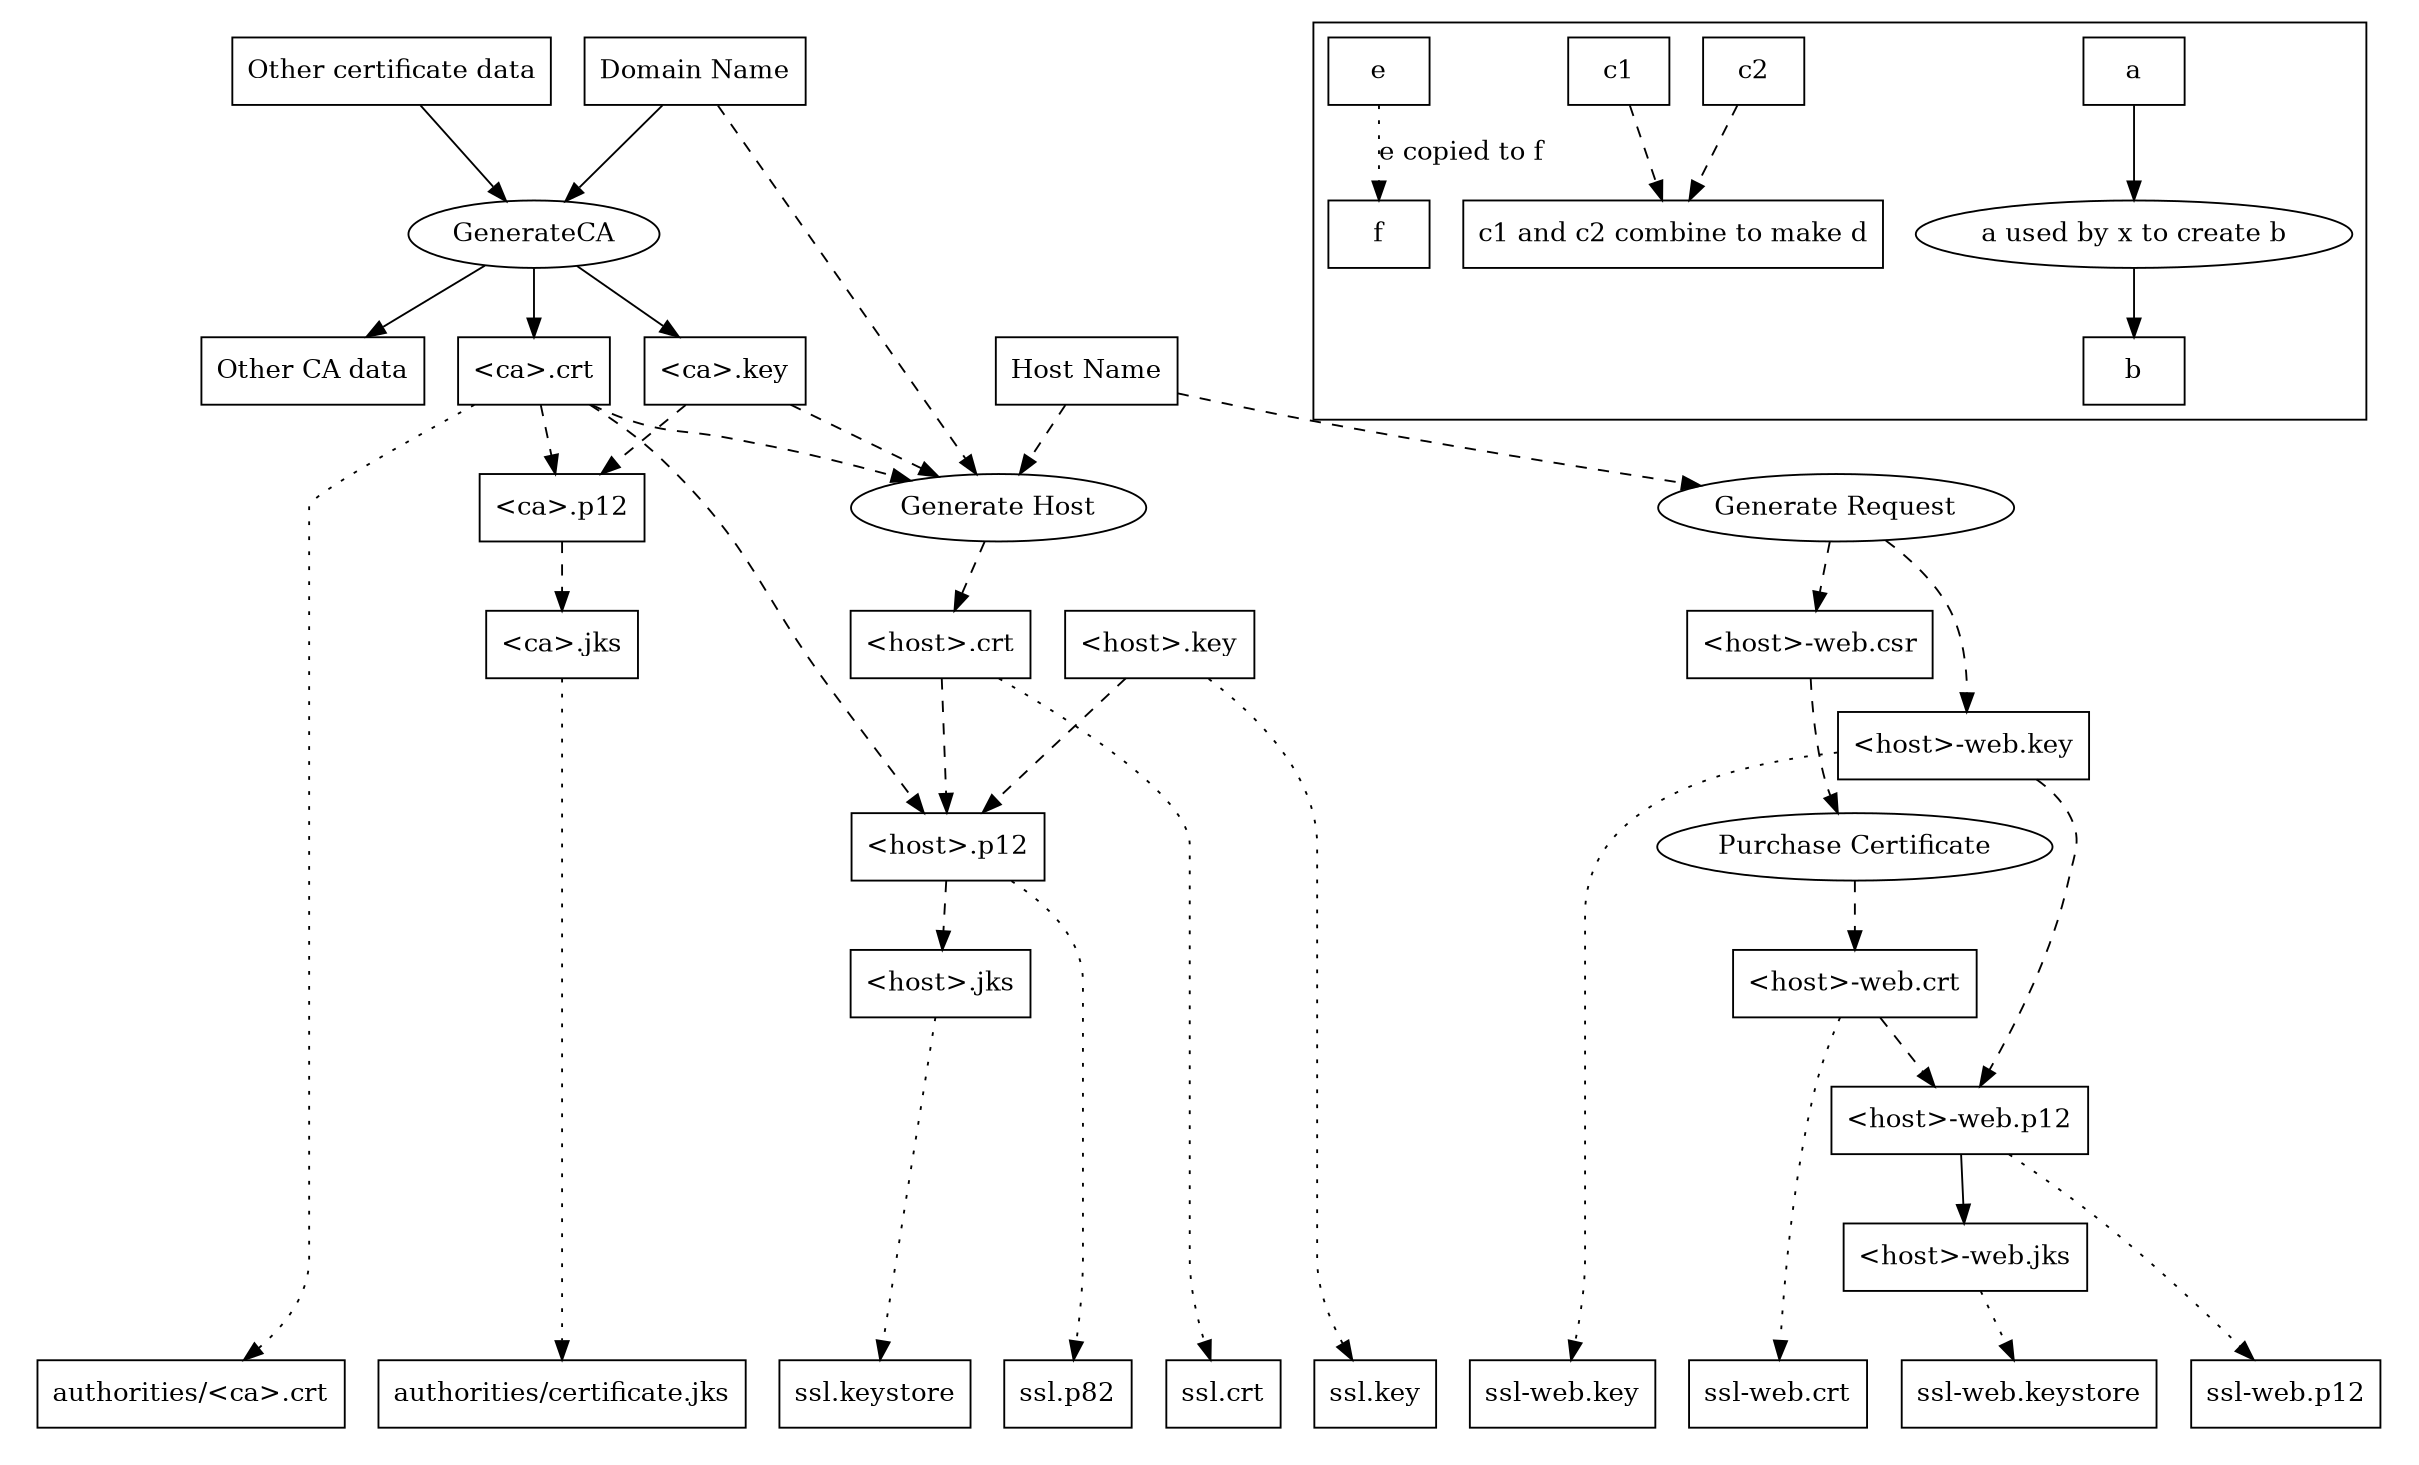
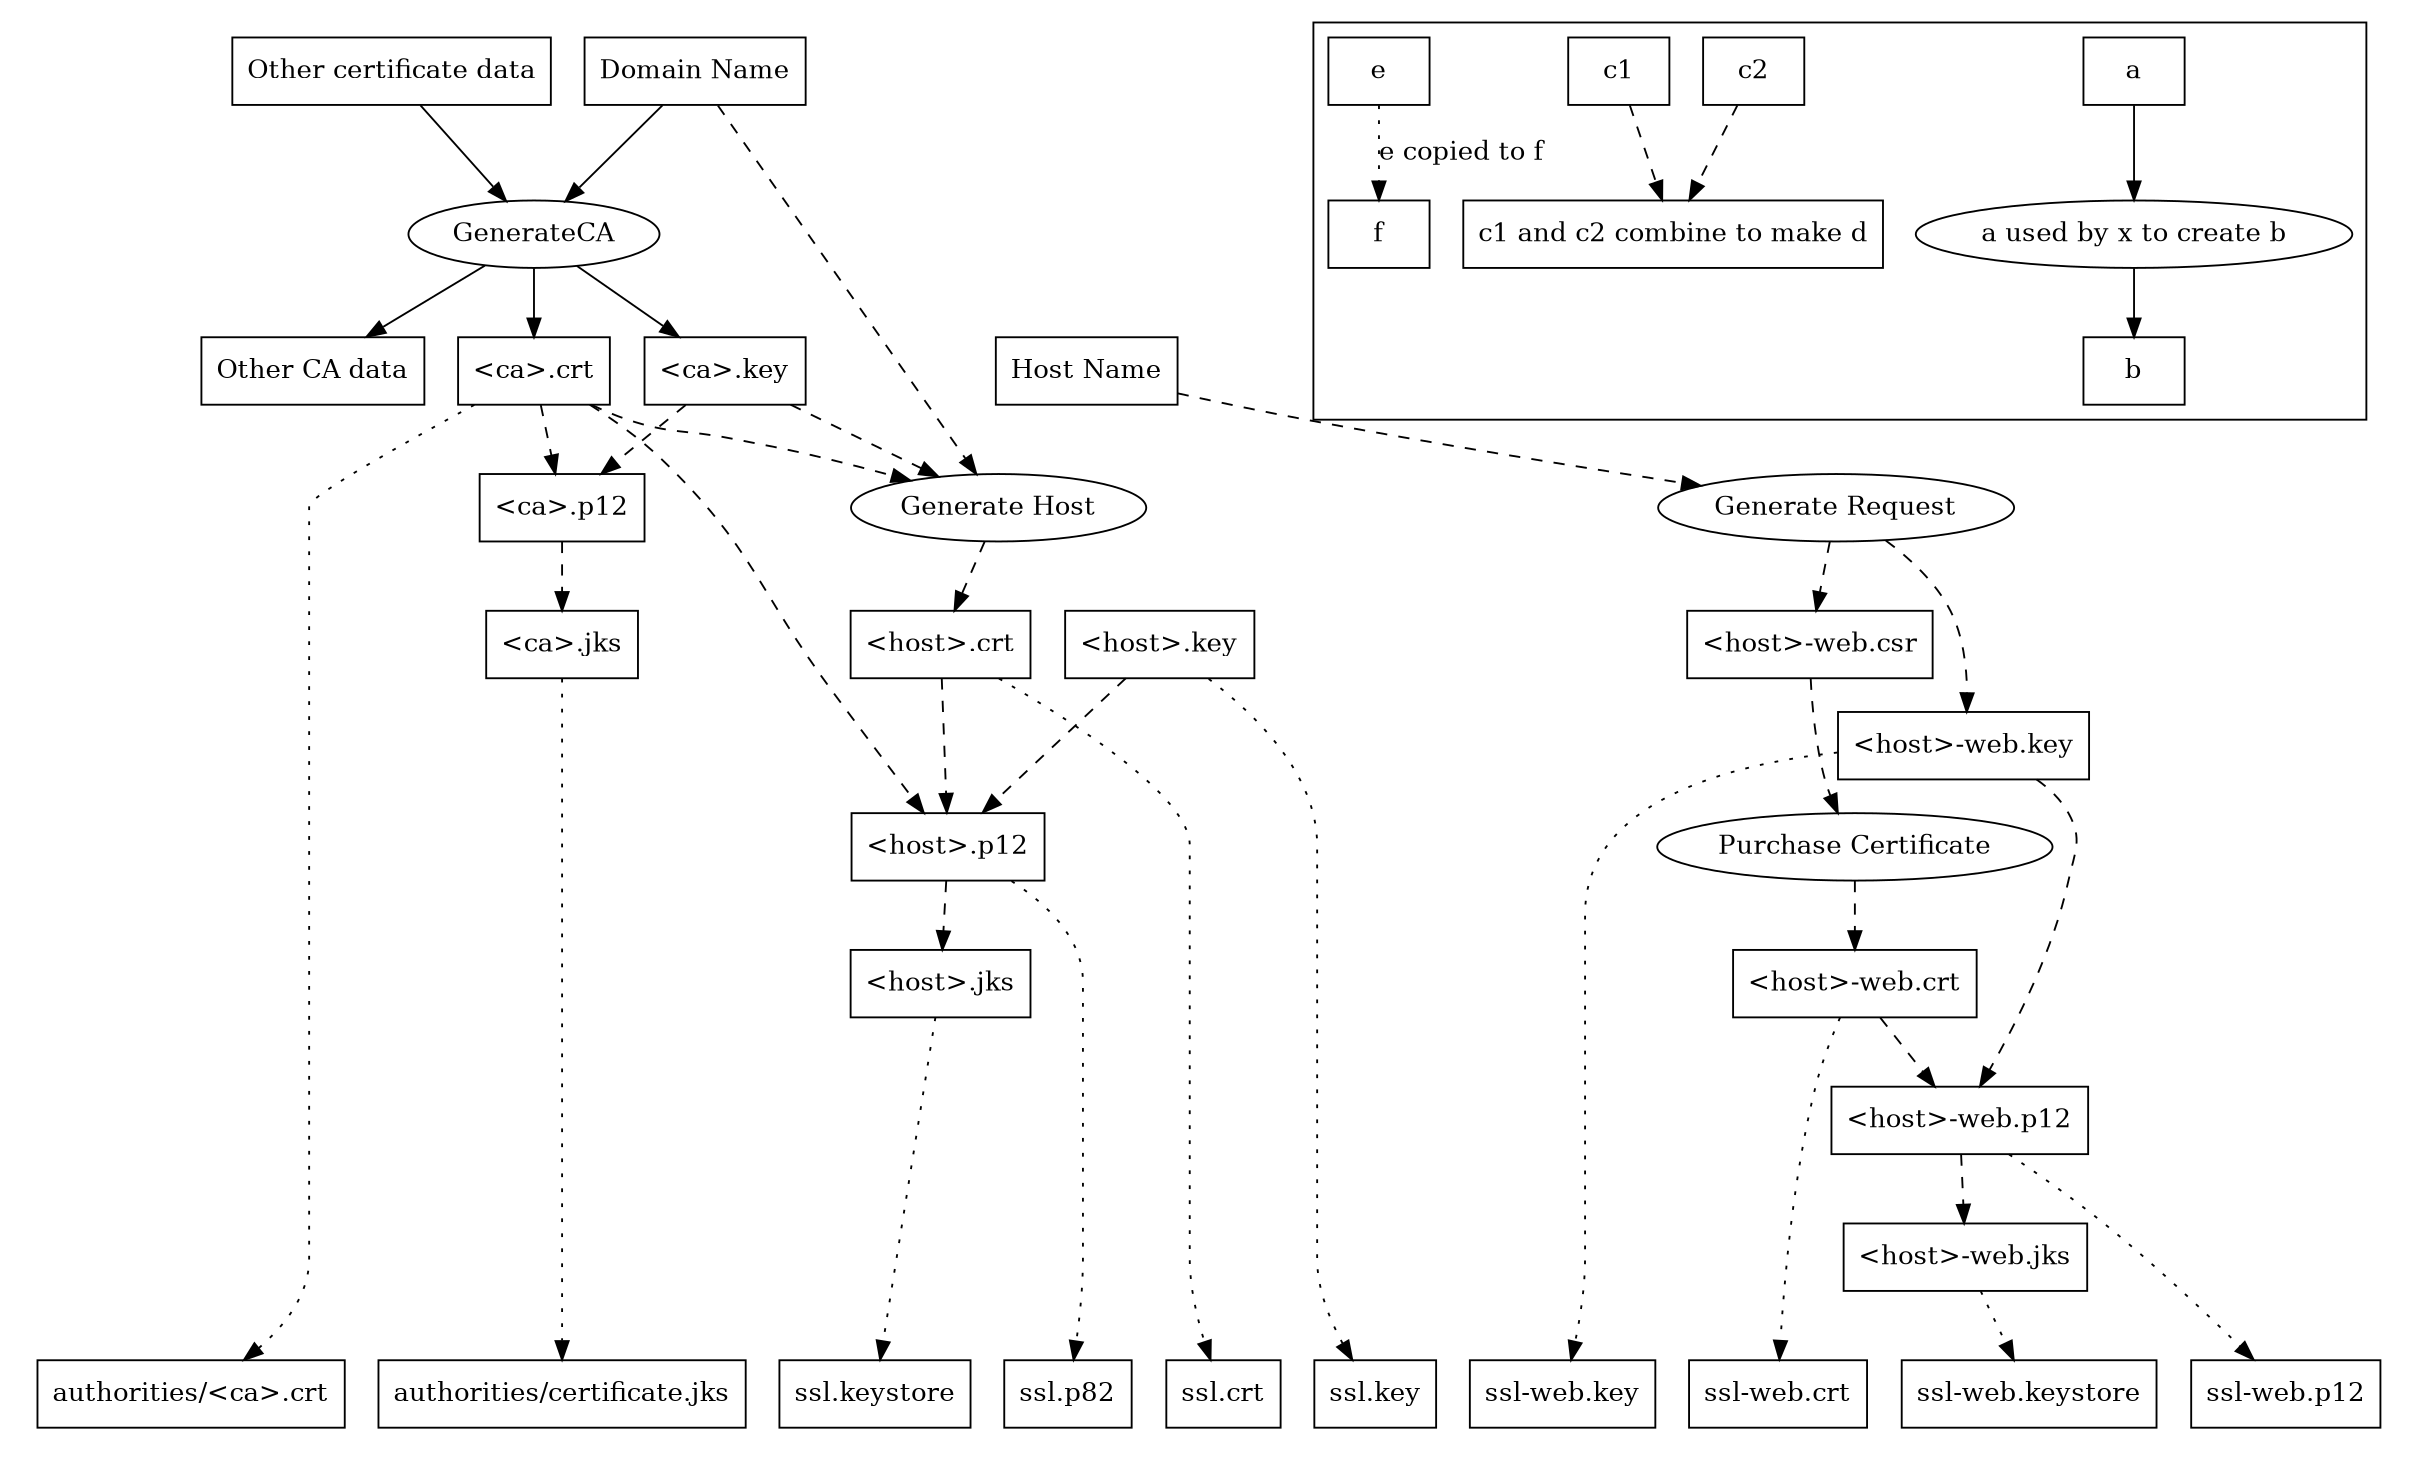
edge "Host Name" -> "Generate Host": removed
edge "<host>-web.p12" -> "<host>-web.jks": style solid -> dashed
